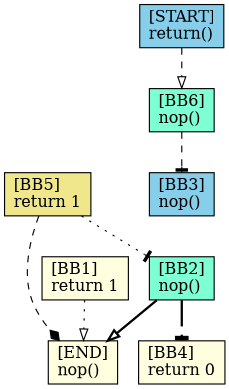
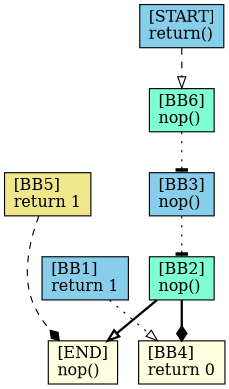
edge "[BB6] nop()" -> "[BB3] nop()": style dashed -> dotted
edge "[BB5] return 1" -> "[BB2] nop()": now "[BB3] nop()" -> "[BB2] nop()"
node "[BB1] return 1": fillcolor lightyellow -> skyblue
edge "[BB2] nop()" -> "[BB4] return 0": arrowhead tee -> diamond
edge "[BB1] return 1" -> "[END] nop()": now "[BB1] return 1" -> "[BB4] return 0"
